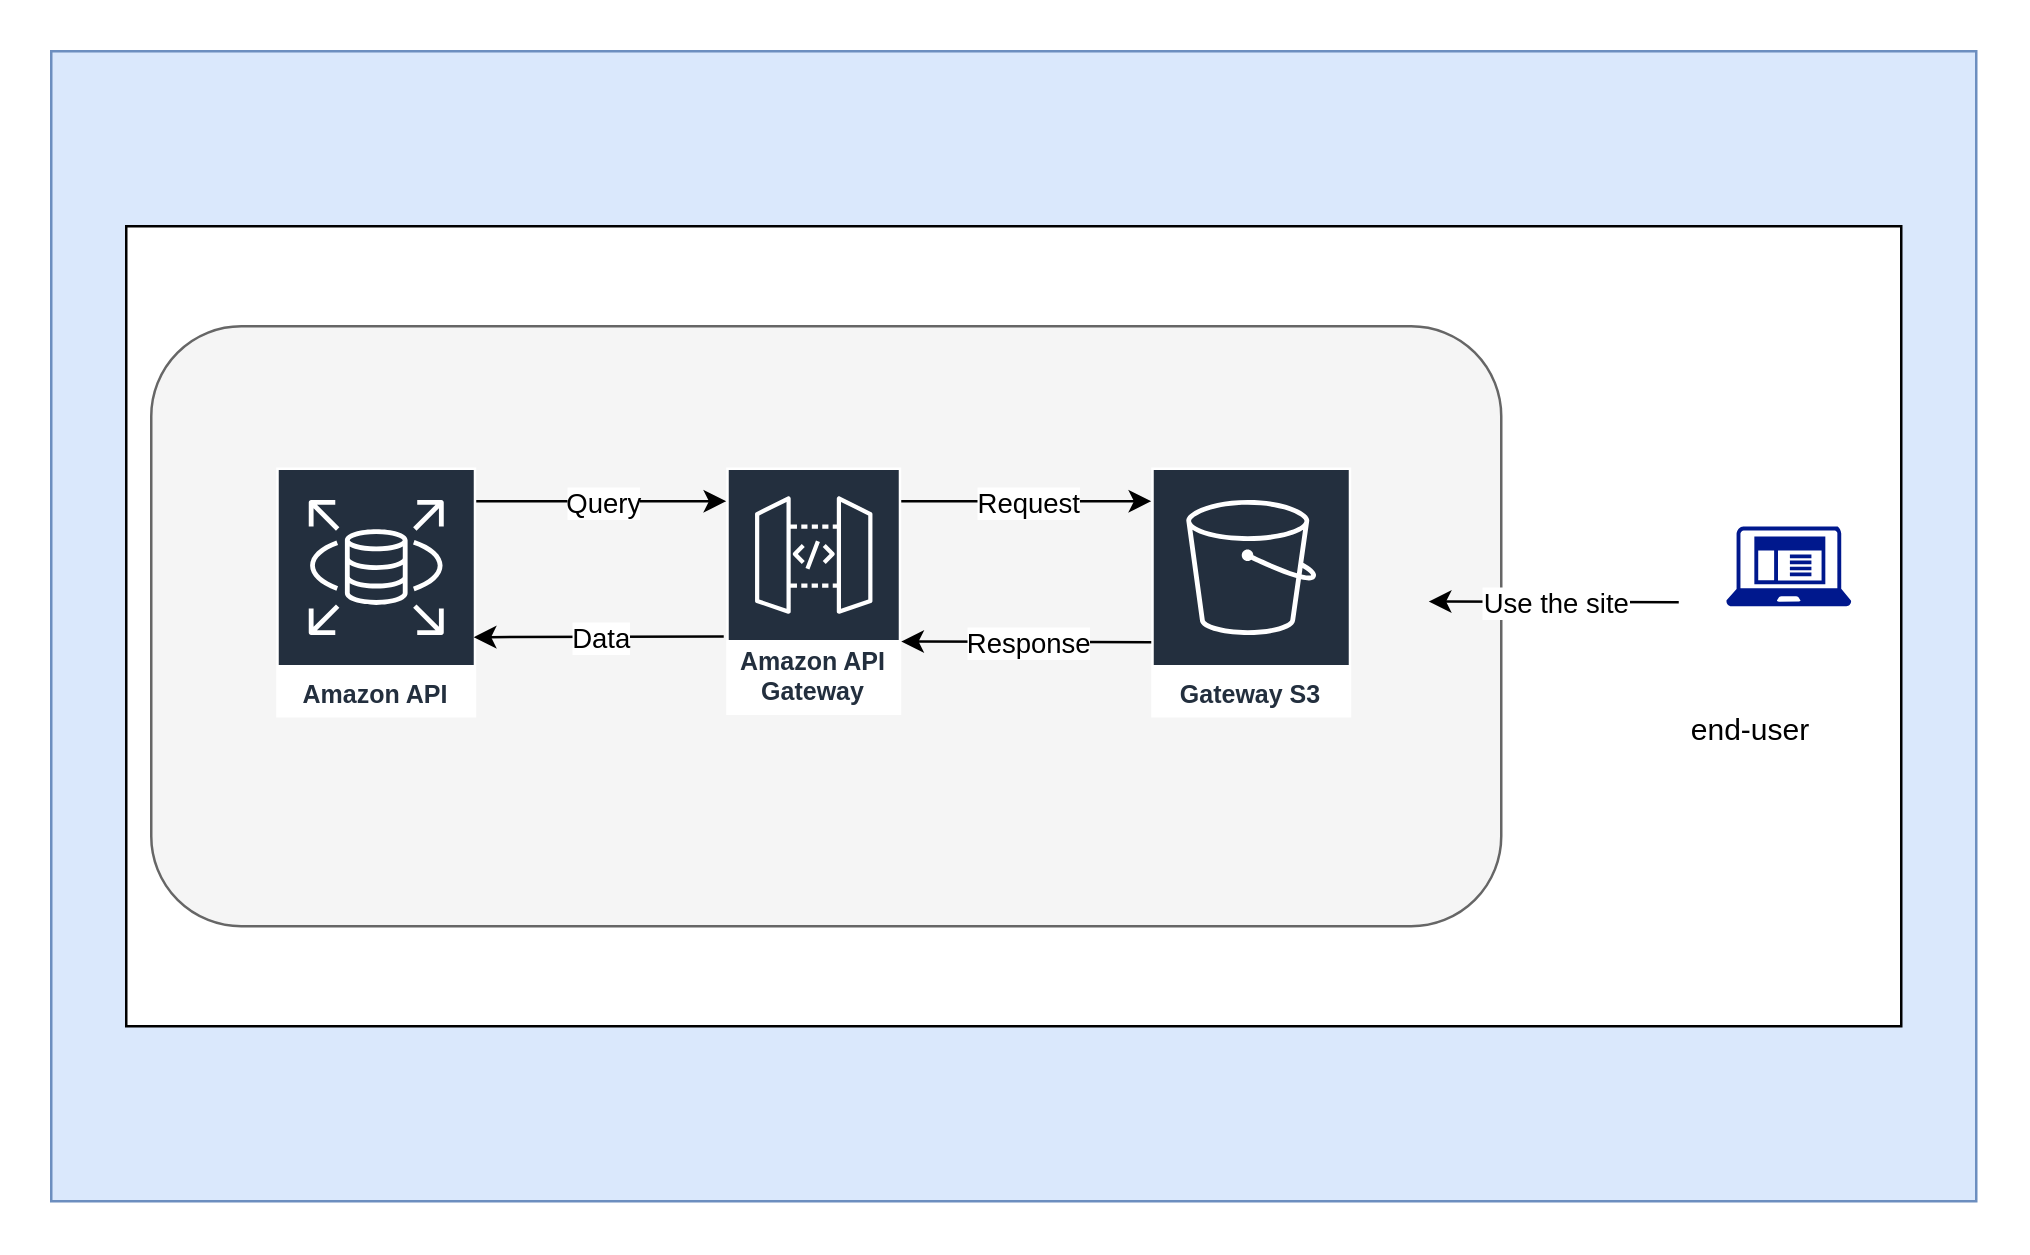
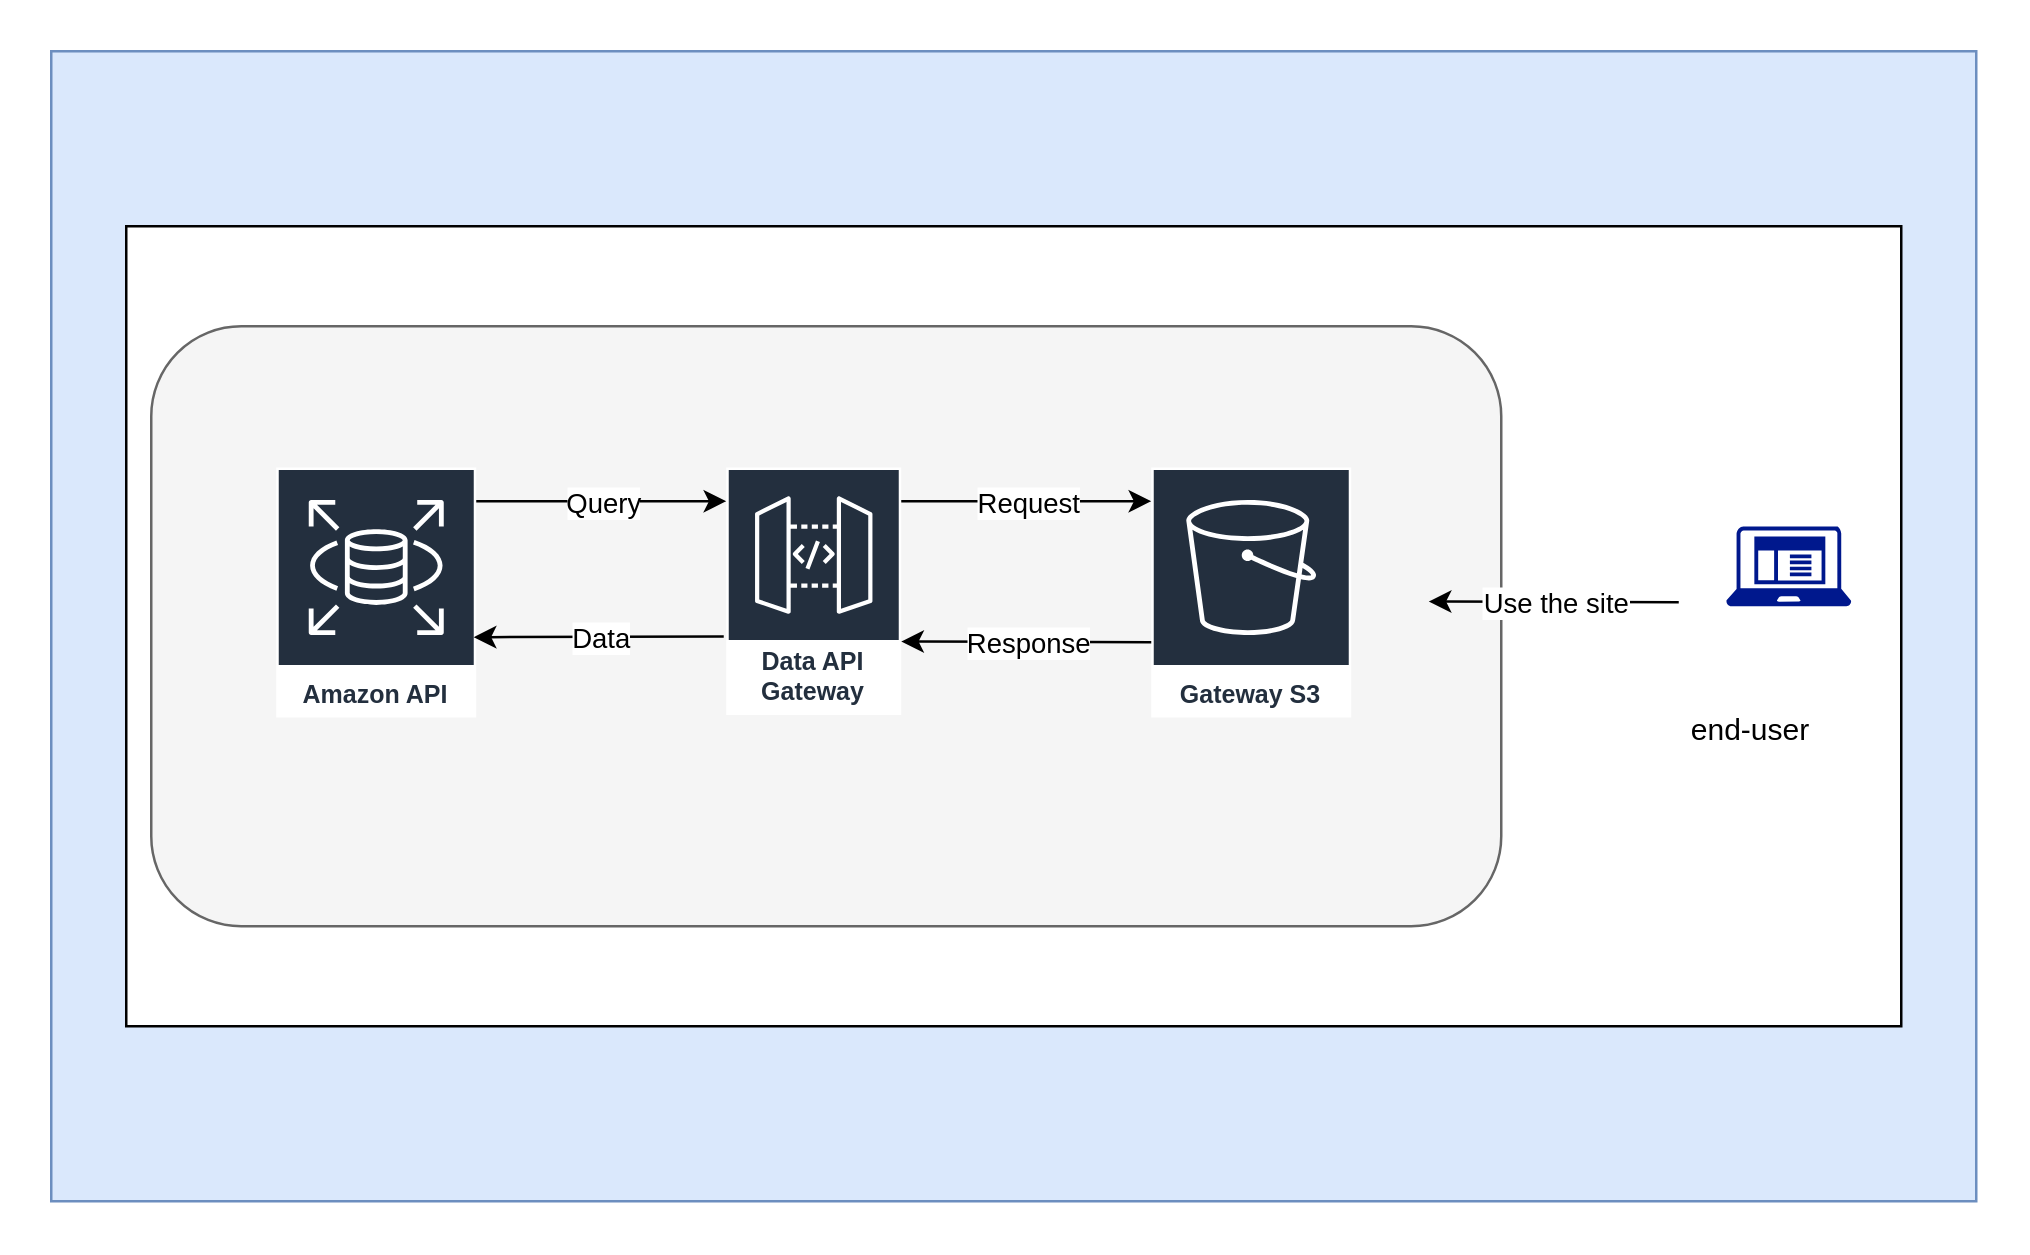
node "Amazon API Gateway": label "Amazon API Gateway" -> "Data API Gateway"
